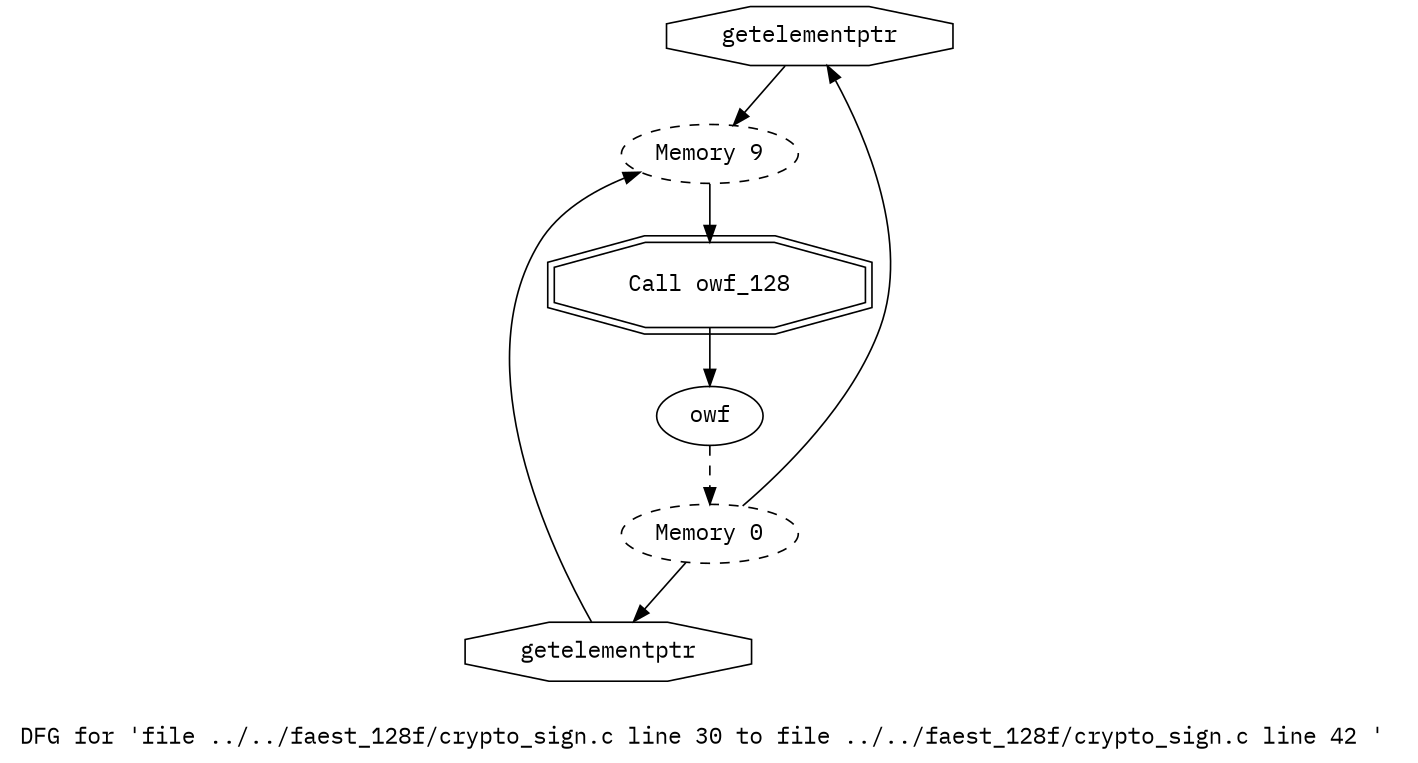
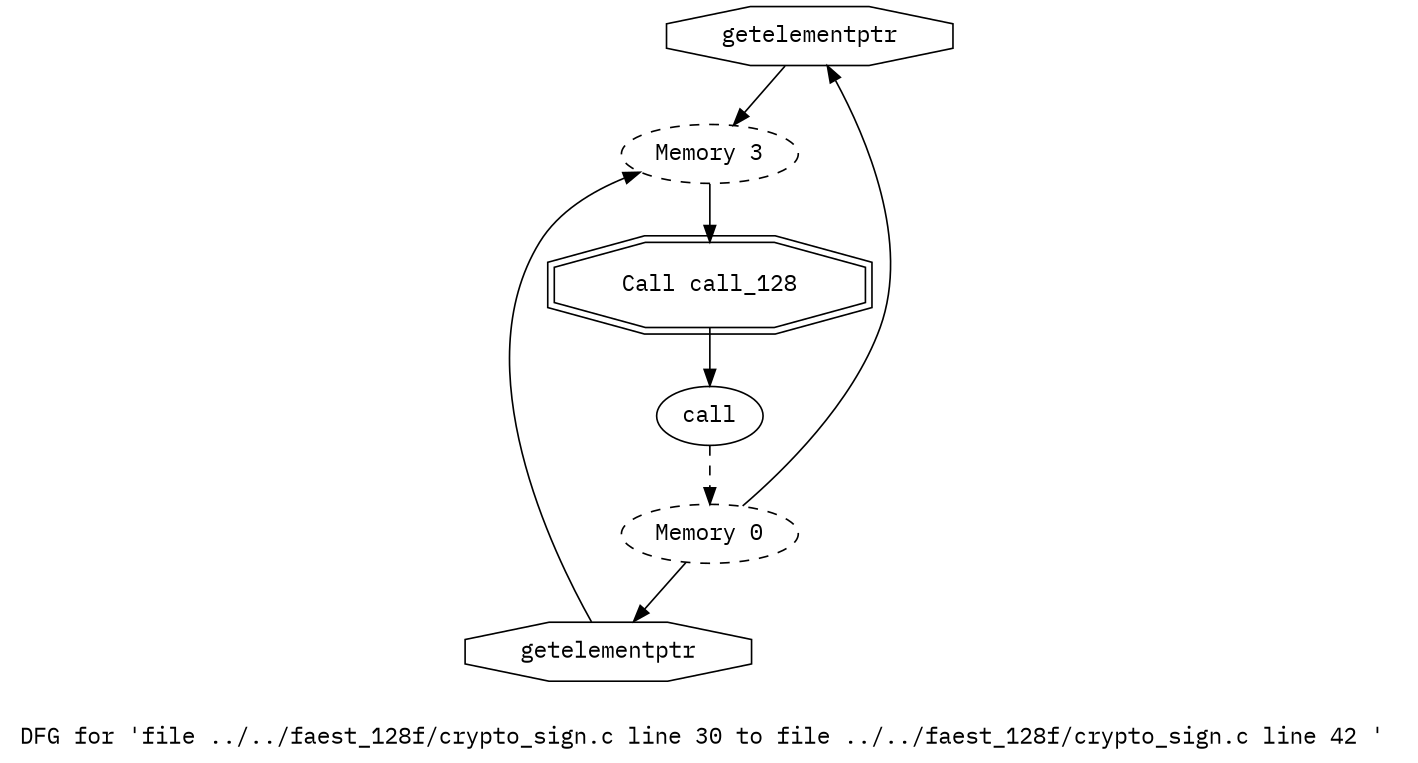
node "Memory 9": label "Memory 9" -> "Memory 3"
node "Call owf_128": label "Call owf_128" -> "Call call_128"
node "owf": label "owf" -> "call"
